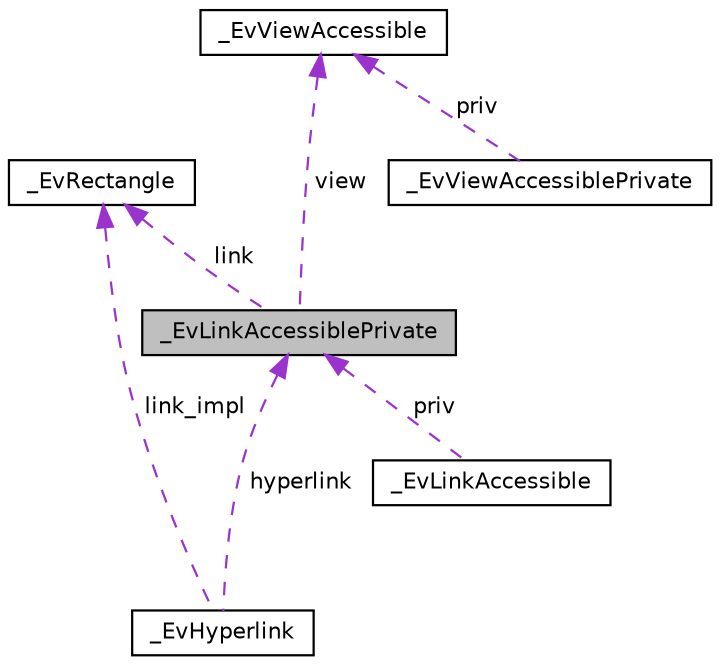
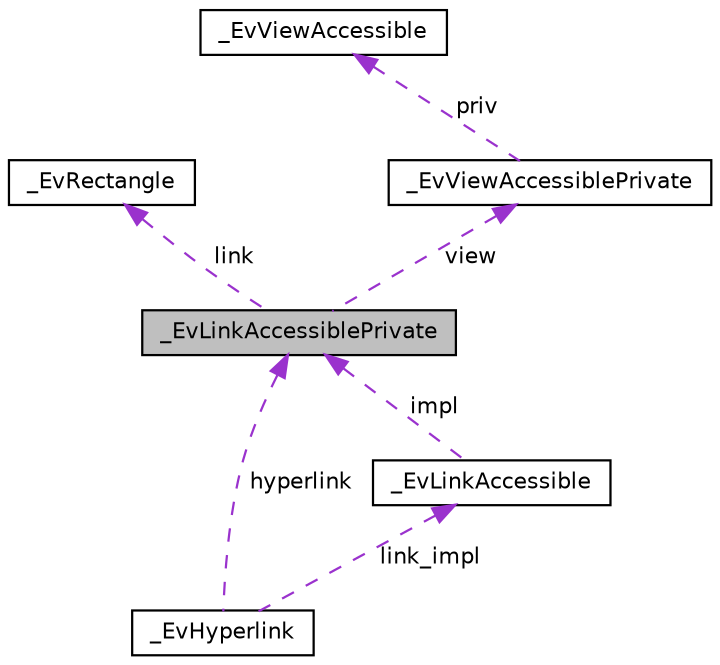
edge "_EvLinkAccessiblePrivate" -> "_EvViewAccessible": now "_EvLinkAccessiblePrivate" -> "_EvViewAccessiblePrivate"
edge "_EvLinkAccessible" -> "_EvLinkAccessiblePrivate": label " priv" -> " impl"
edge "_EvHyperlink" -> "_EvRectangle": now "_EvHyperlink" -> "_EvLinkAccessible"
